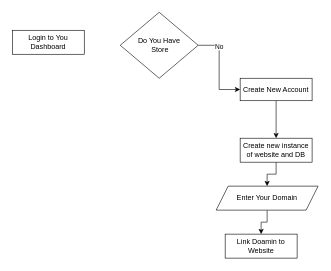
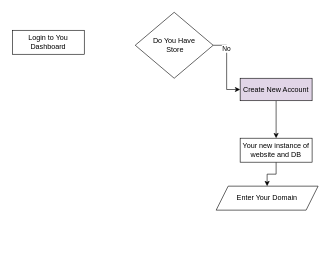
node "Do You Have Store": moved (159, 45) -> (174, 45)
node "Create New Account": fillcolor #ffffff -> #e1d5e7
node "Create new instance of website and DB": label "Create new instance of website and DB" -> "Your new instance of website and DB"
edge "Enter Your Domain" -> "Link Doamin to Website": removed
node "Link Doamin to Website": removed
